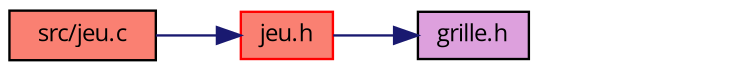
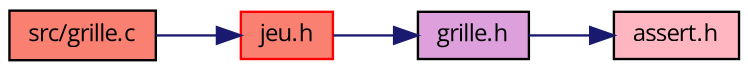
node "src/jeu.c": label "src/jeu.c" -> "src/grille.c"
node "assert.h": added
